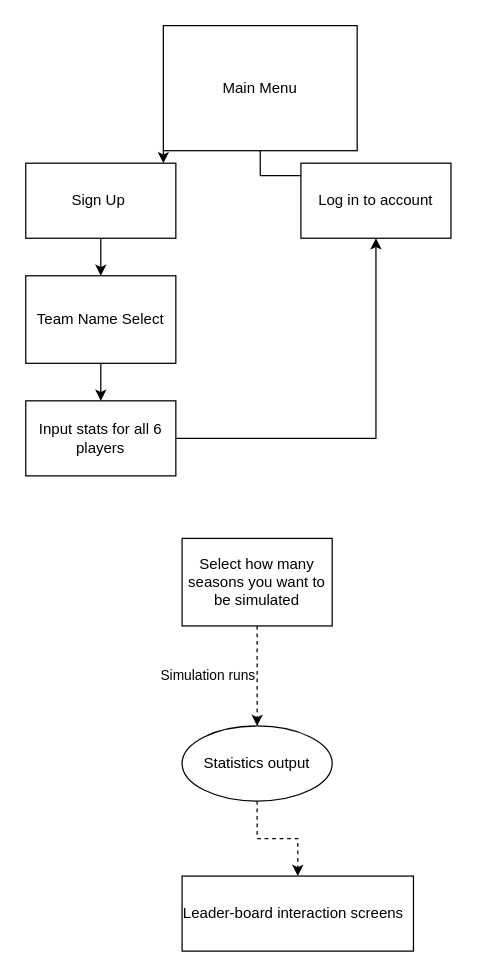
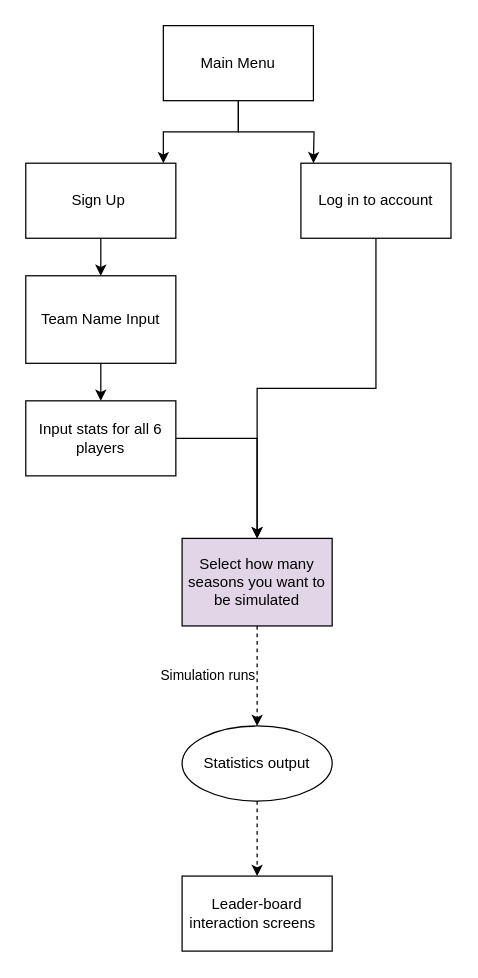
node "Main Menu": size 194x125 -> 150x75
node "Team Name Select": label "Team Name Select" -> "Team Name Input"
edge "Log in to account" -> "Select how many seasons you want to be simulated": added
edge "Input stats for all 6 players" -> "Log in to account": now "Input stats for all 6 players" -> "Select how many seasons you want to be simulated"
node "Select how many seasons you want to be simulated": fillcolor #ffffff -> #e1d5e7
node "Leader-board interaction screens": size 231x75 -> 150x75
